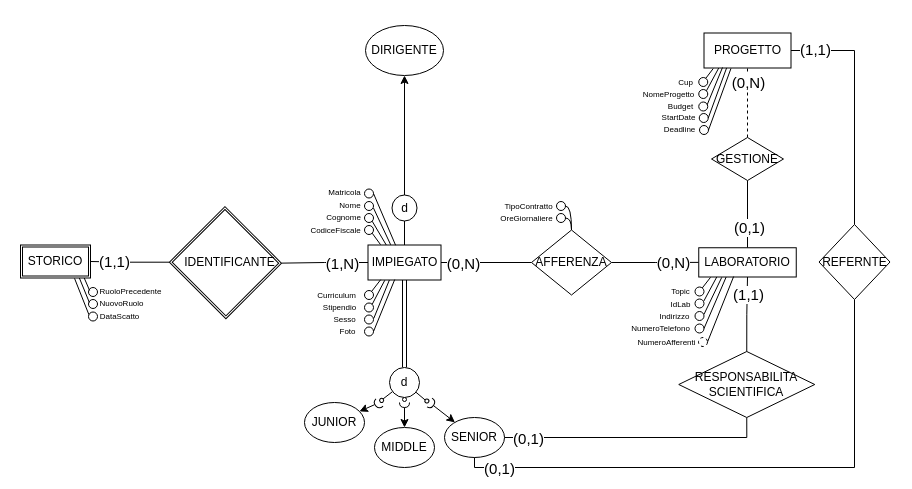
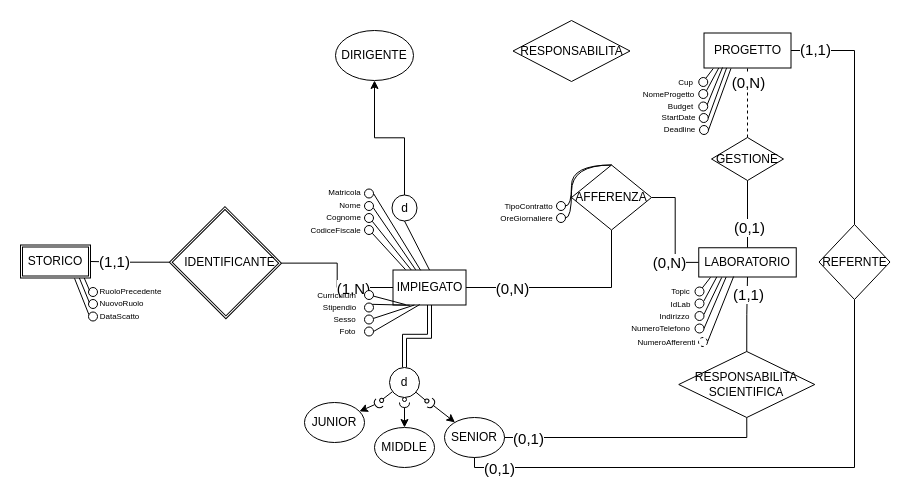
node "DIRIGENTE": moved (405, 51) -> (375, 56)
node "RESPONSABILITA": added
node "IMPIEGATO": moved (405, 263) -> (430, 288)
node "AFFERENZA": moved (572, 263) -> (612, 198)
